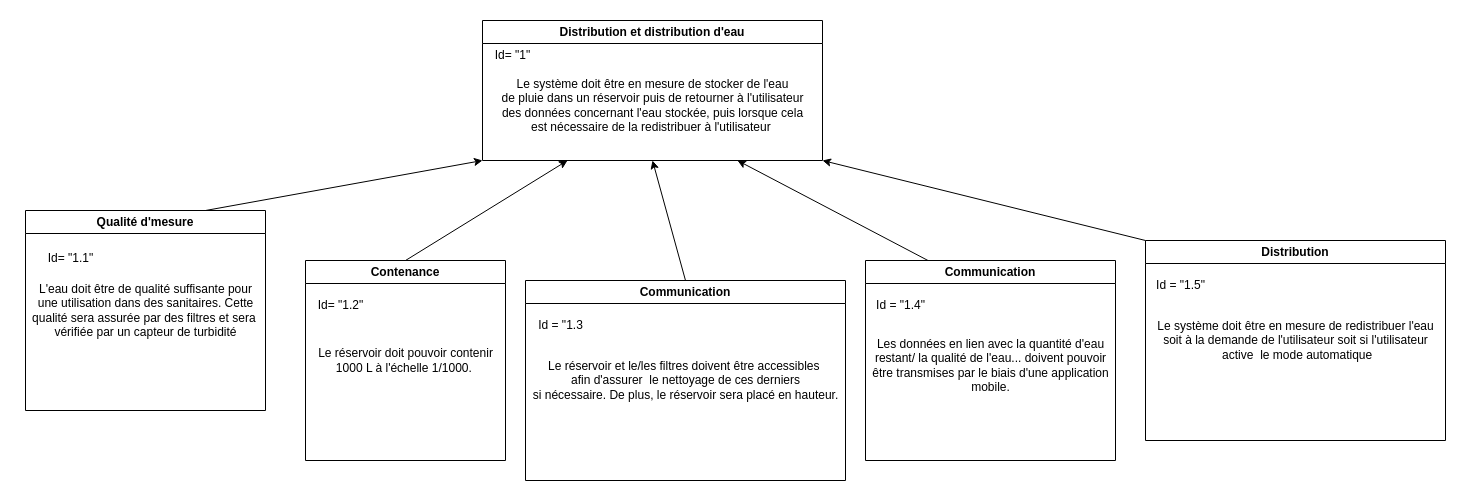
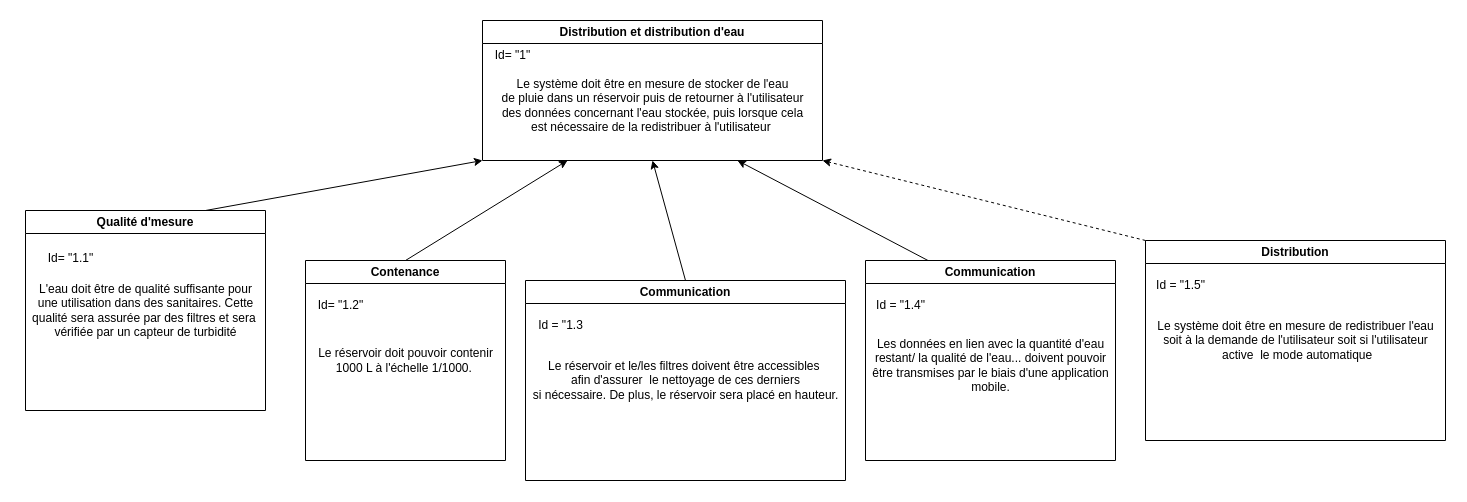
edge "Distribution" -> "Distribution et distribution d'eau": style solid -> dashed
